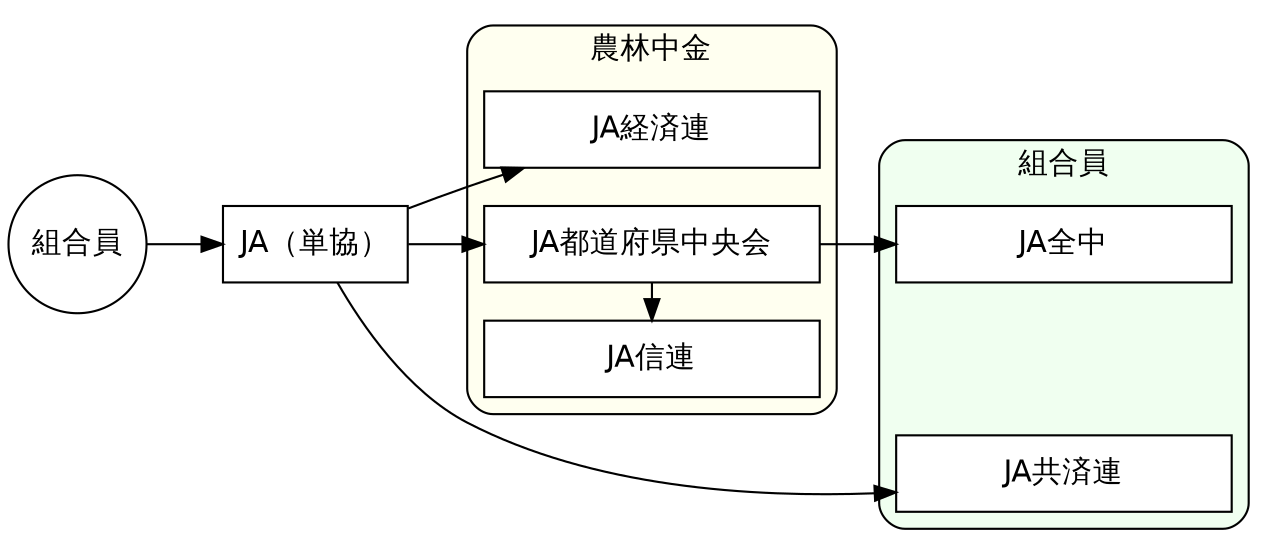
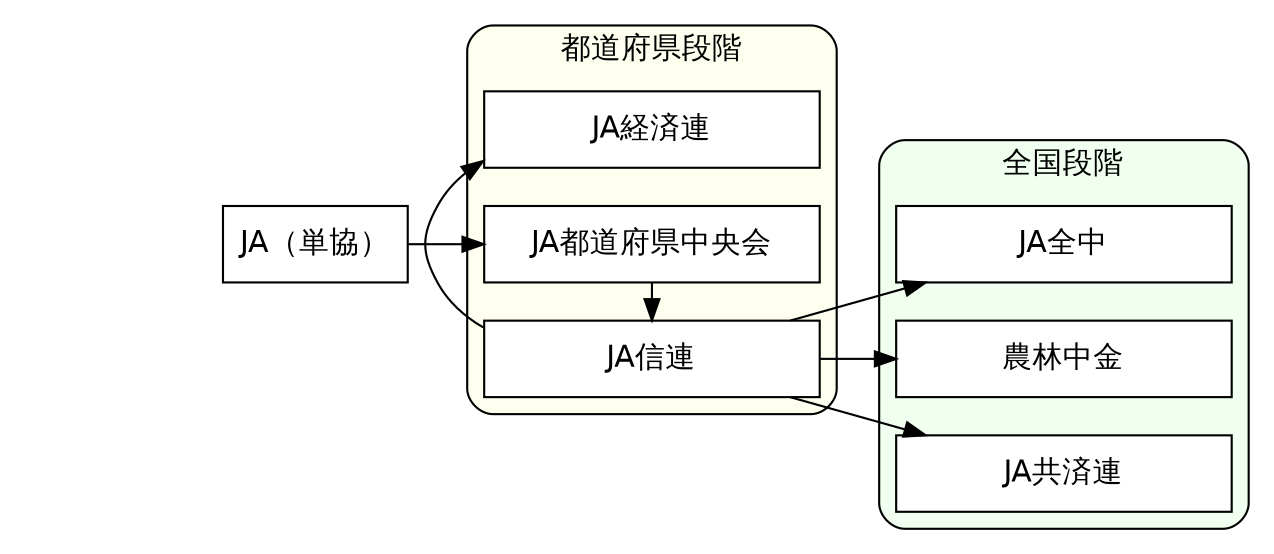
cluster "農林中金": label "農林中金" -> "都道府県段階"
cluster "組合員": label "組合員" -> "全国段階"
edge "JA（単協）" -> "JA経済連": now "JA信連" -> "JA経済連"
node "組合員": removed
edge "JA都道府県中央会" -> "JA全中": now "JA信連" -> "JA全中"
node "農林中金": added
edge "JA（単協）" -> "JA共済連": now "JA信連" -> "JA共済連"
